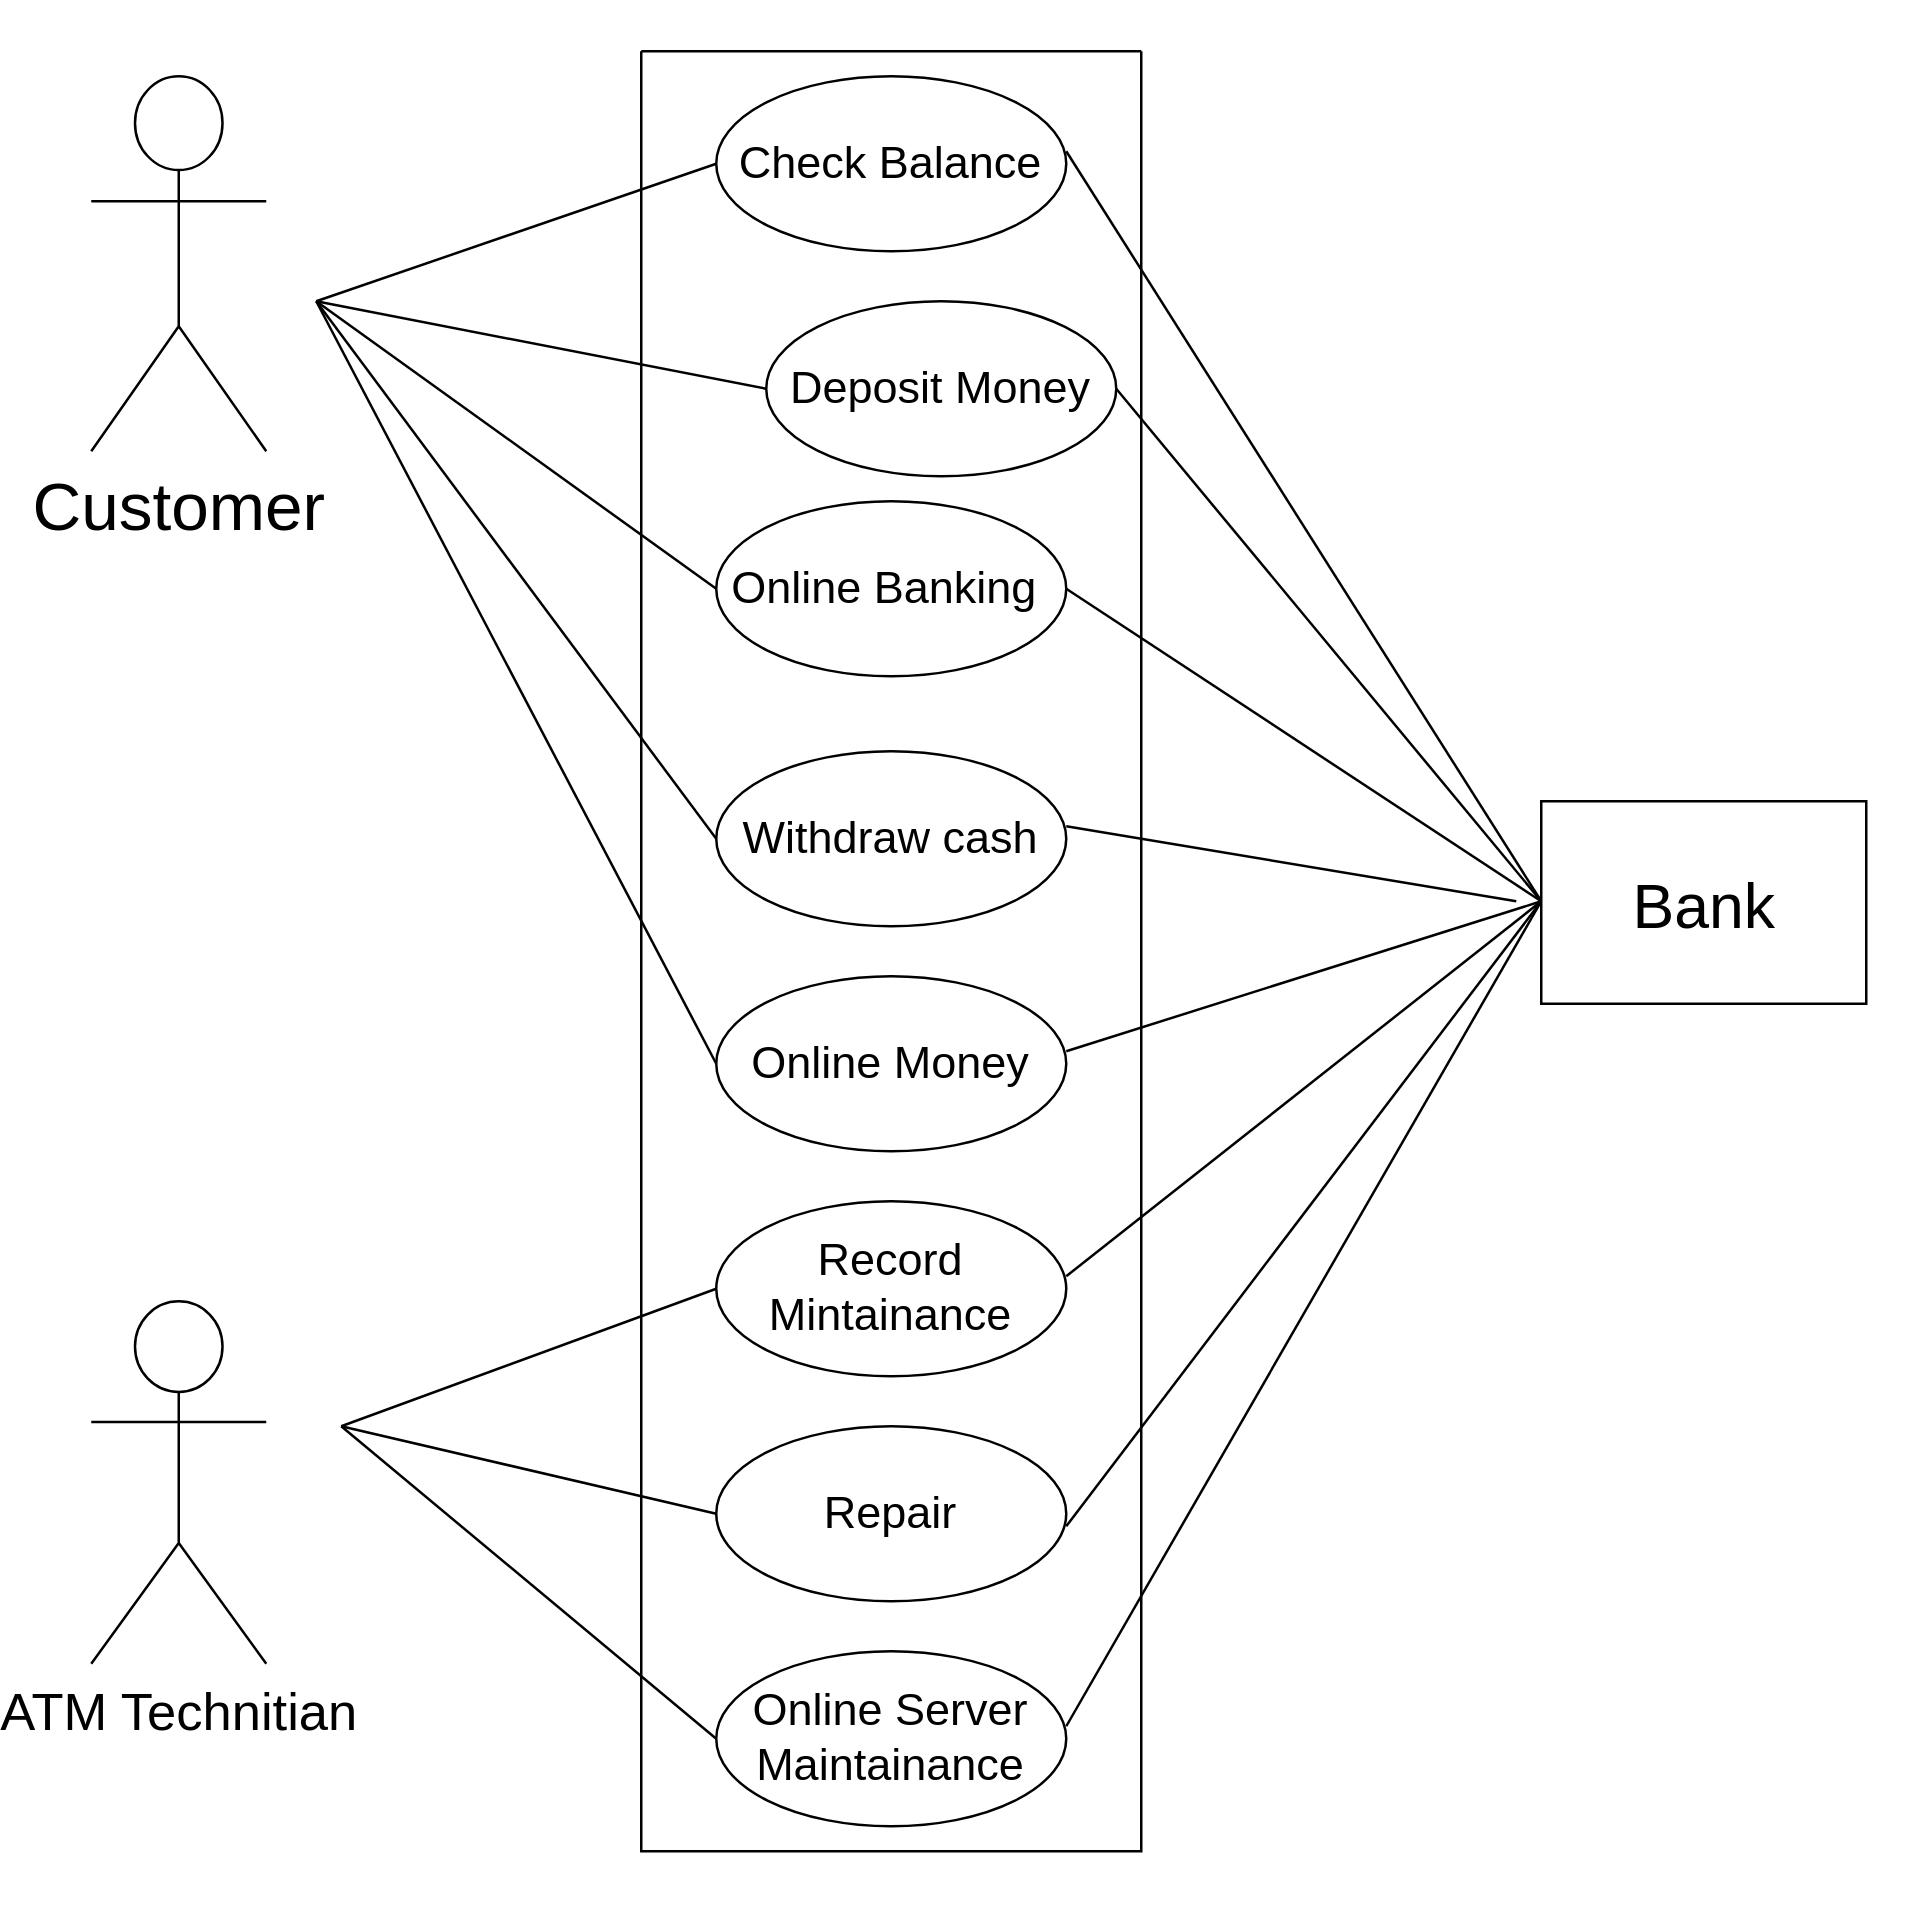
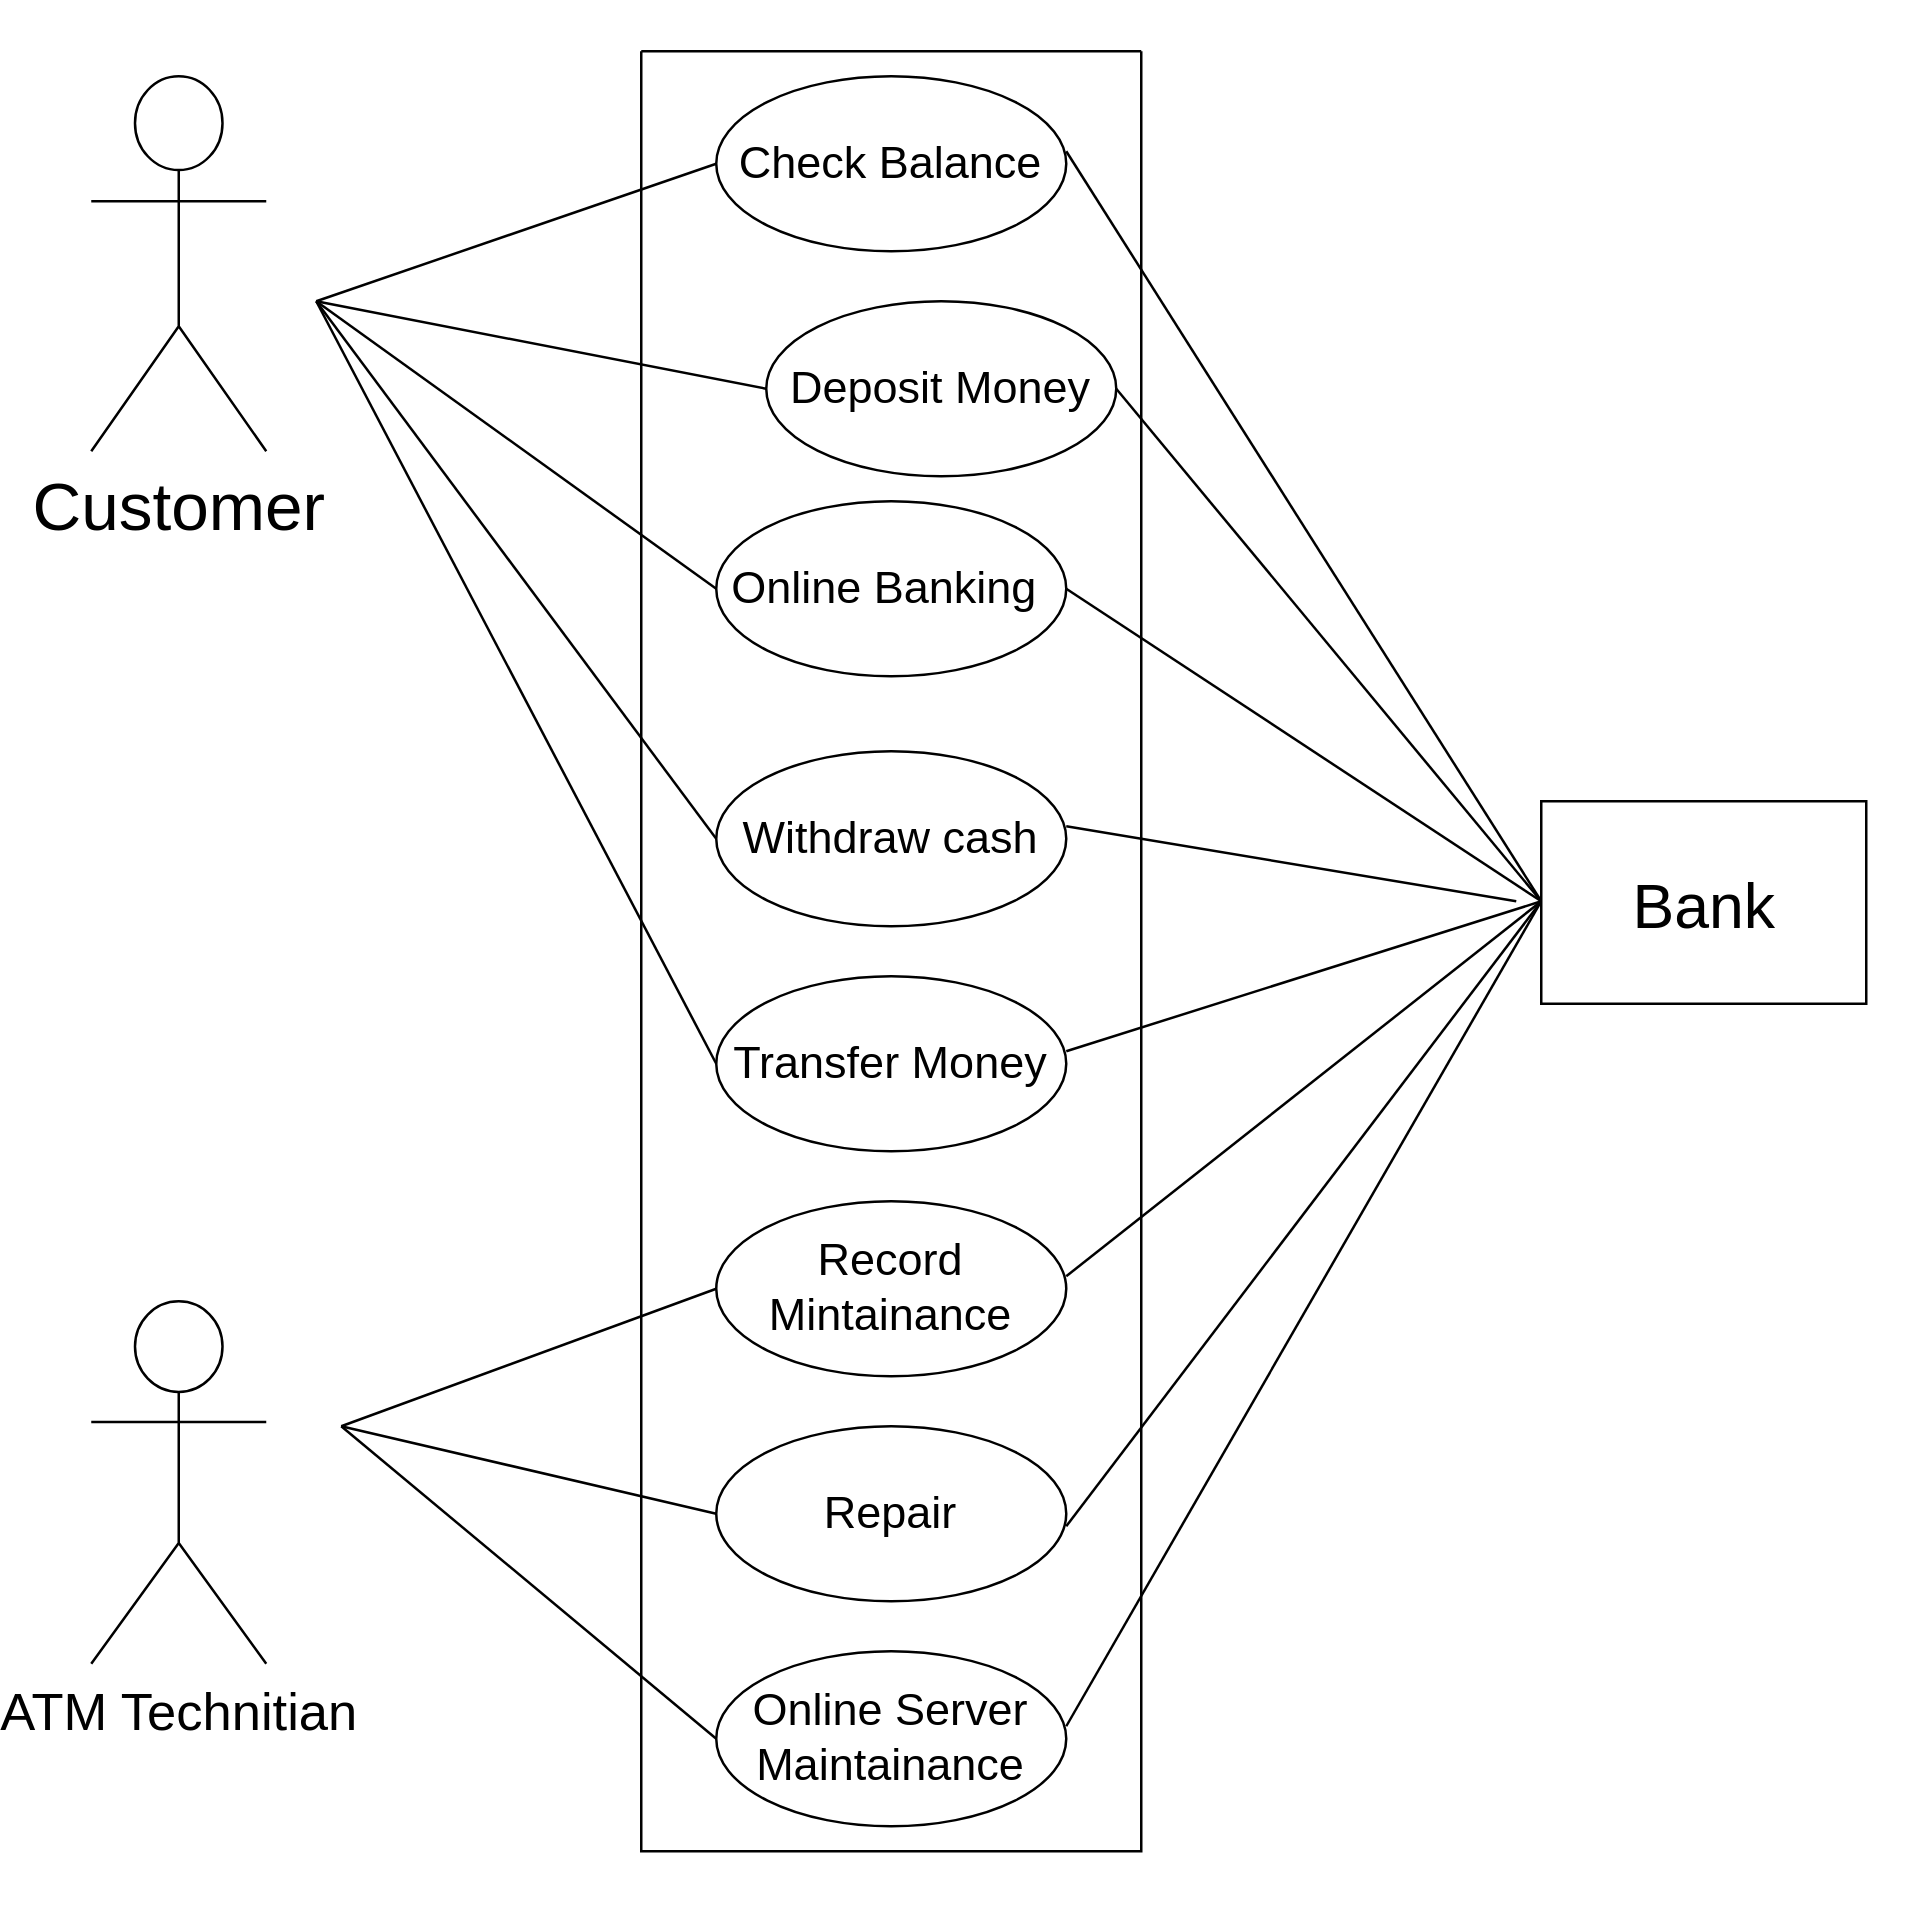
node "Online Money": label "Online Money" -> "Transfer Money"
